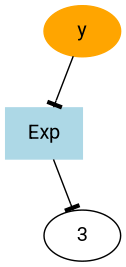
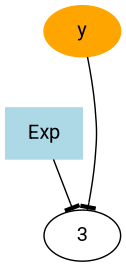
edge "y" -> "Exp": now "y" -> "3"
